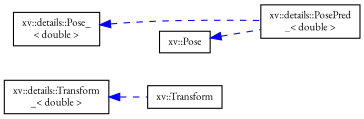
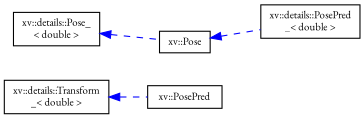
edge "xv::details::PosePred _< double >" -> "xv::details::Pose_ < double >": now "xv::Pose" -> "xv::details::Pose_ < double >"
node "xv::Transform": label "xv::Transform" -> "xv::PosePred"
